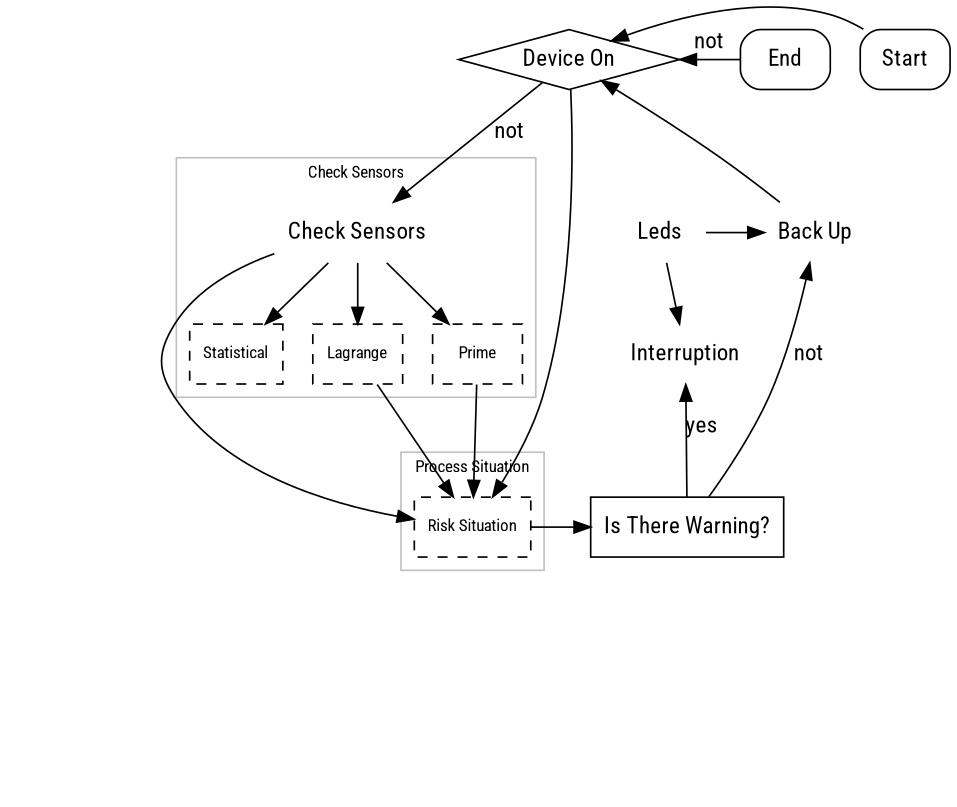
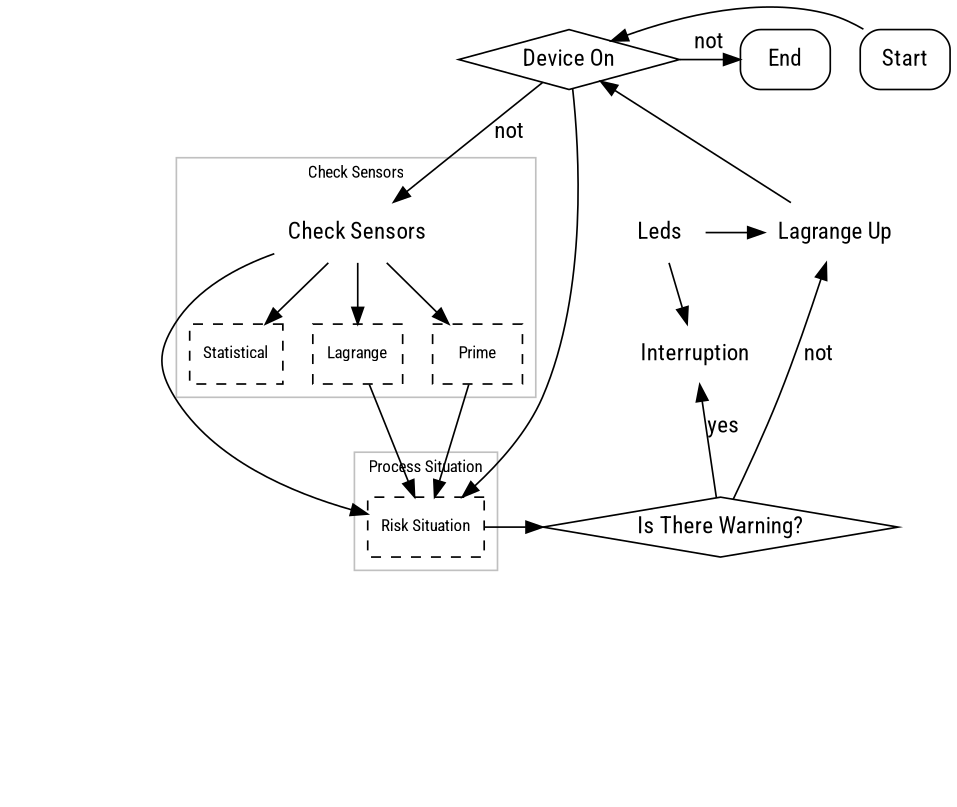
edge "End" -> "Device On": reversed
node "Back Up": label "Back Up" -> "Lagrange Up"
node "Is There Warning?": shape box -> diamond
